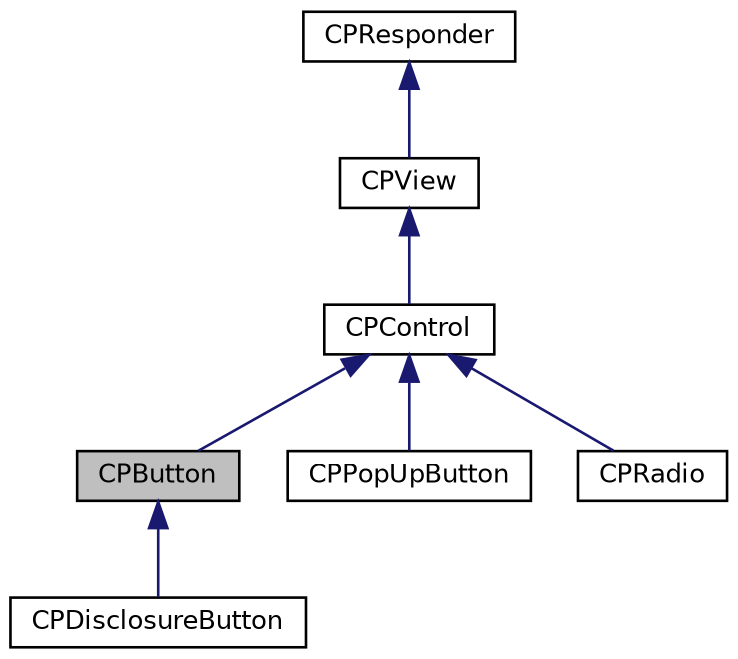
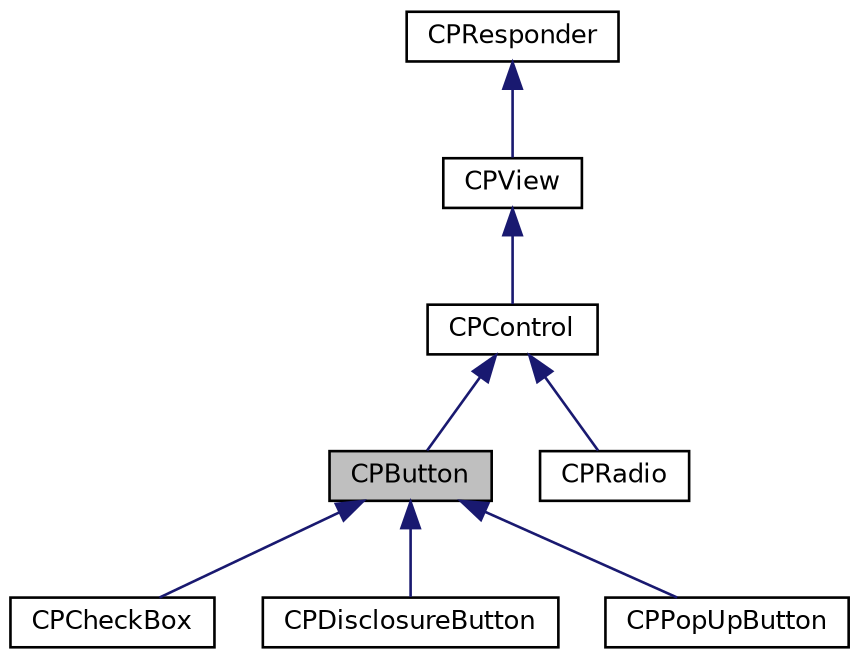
edge "CPPopUpButton" -> "CPControl": now "CPPopUpButton" -> "CPButton"
node "CPCheckBox": added
